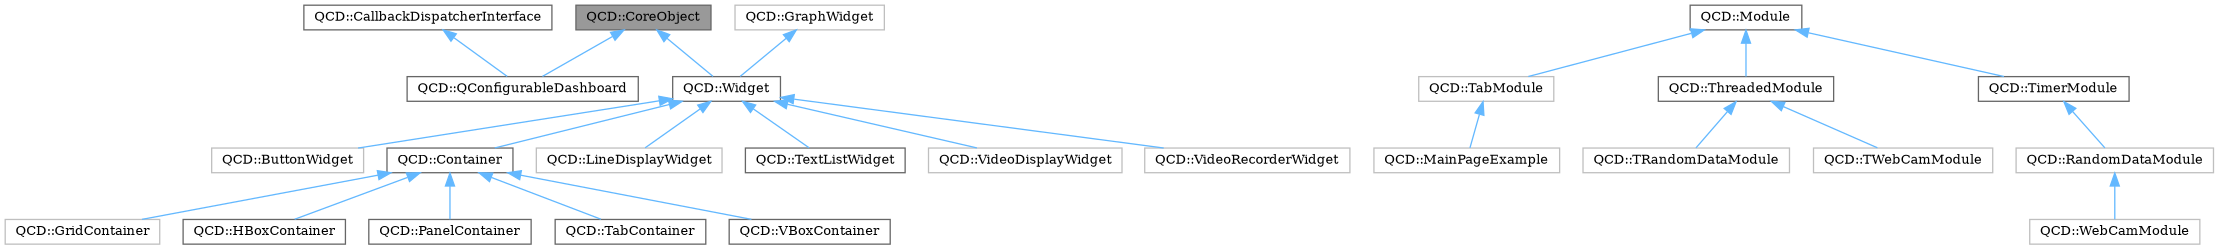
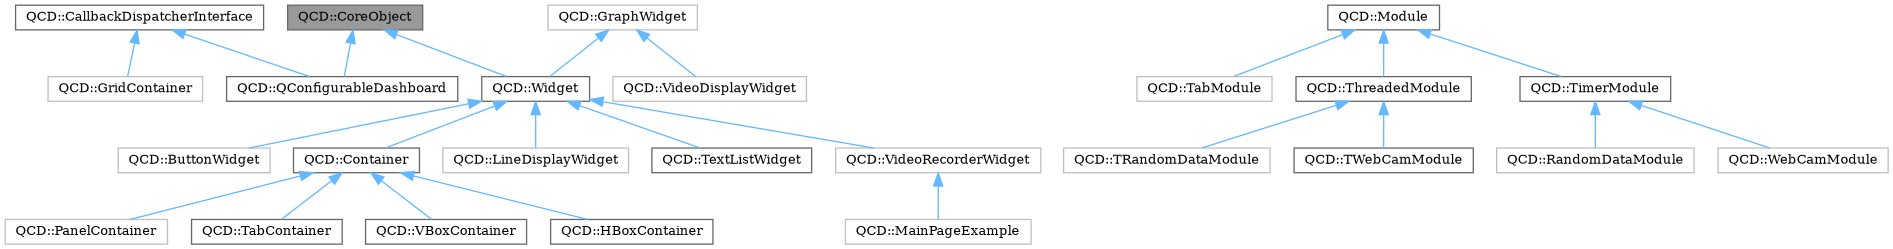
edge "QCD::VideoDisplayWidget" -> "QCD::Widget": now "QCD::VideoDisplayWidget" -> "QCD::GraphWidget"
edge "QCD::MainPageExample" -> "QCD::TabModule": now "QCD::MainPageExample" -> "QCD::VideoRecorderWidget"
node "QCD::TWebCamModule": color grey75 -> gray40
edge "QCD::GridContainer" -> "QCD::Container": now "QCD::GridContainer" -> "QCD::CallbackDispatcherInterface"
edge "QCD::WebCamModule" -> "QCD::RandomDataModule": now "QCD::WebCamModule" -> "QCD::TimerModule"
node "QCD::PanelContainer": color gray40 -> grey75
